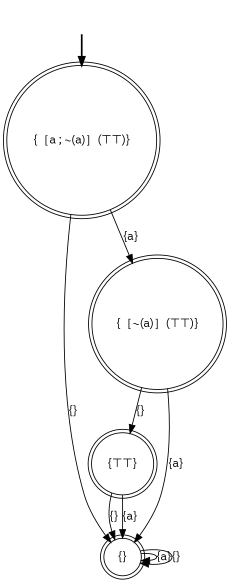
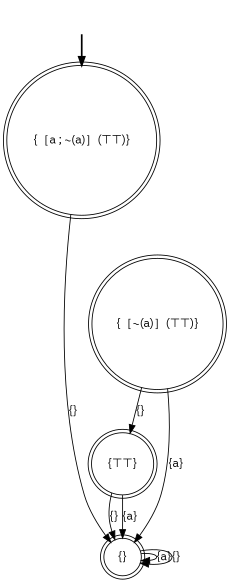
edge "{［a ; ~(a)］(⊤⊤)}" -> "{［~(a)］(⊤⊤)}": removed, label "{a}"
